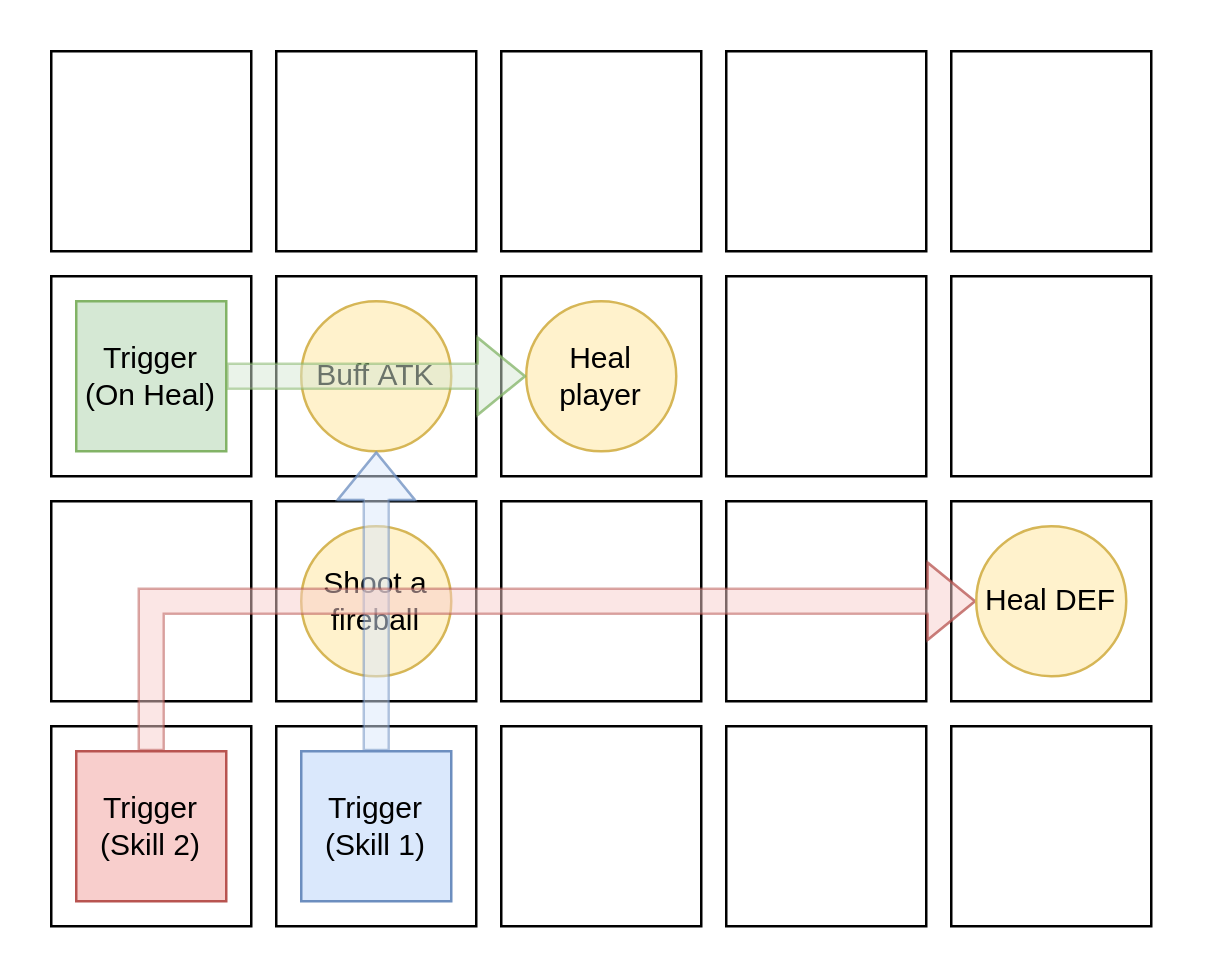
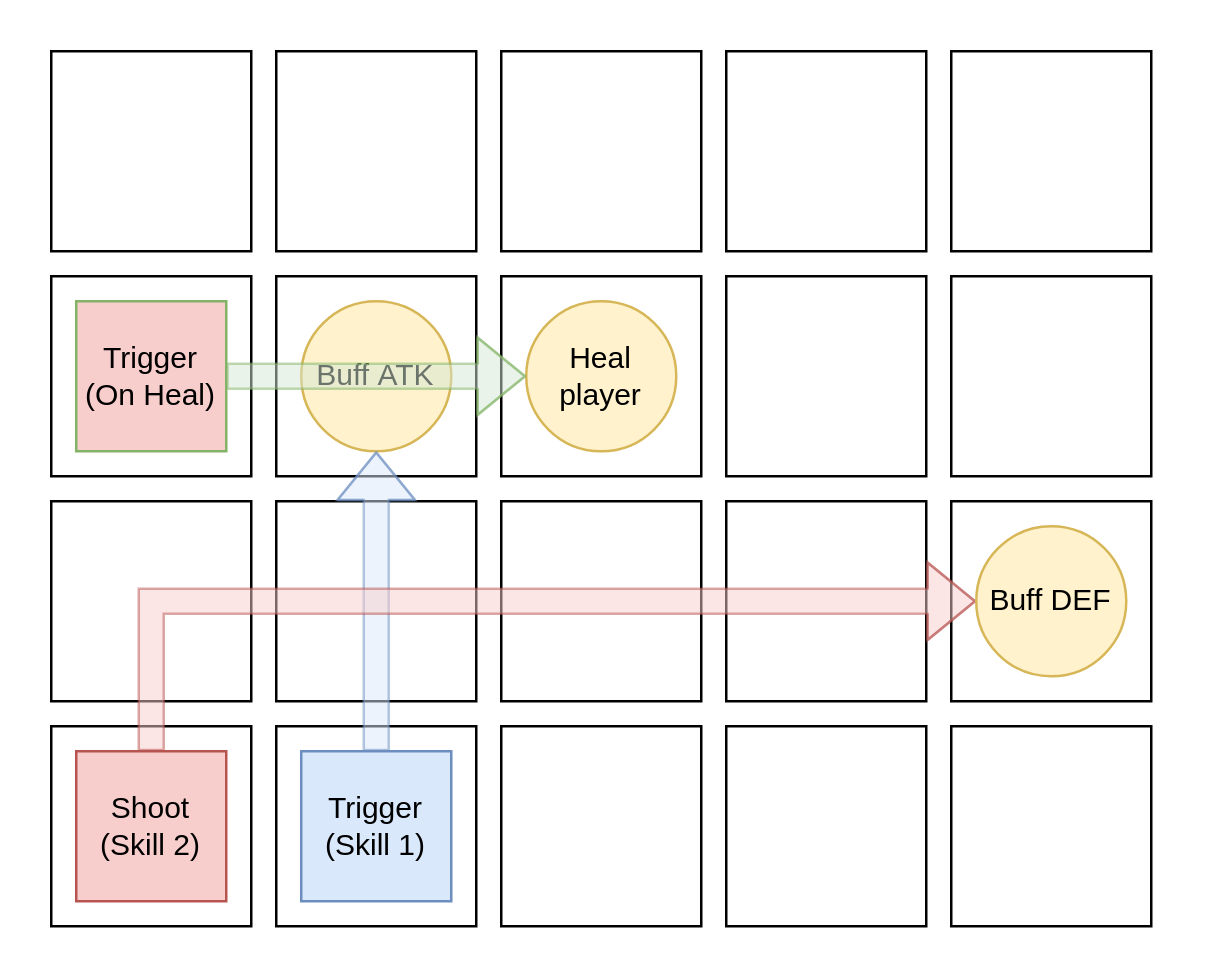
node "Trigger (On Heal)": fillcolor #d5e8d4 -> #f8cecc
node "Shoot a fireball": removed
node "Heal DEF": label "Heal DEF" -> "Buff DEF"
node "Trigger (Skill 2)": label "Trigger (Skill 2)" -> "Shoot (Skill 2)"
